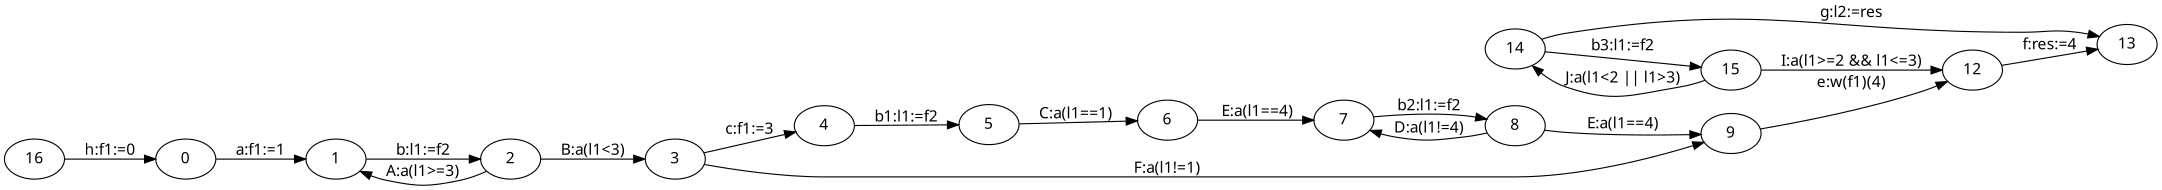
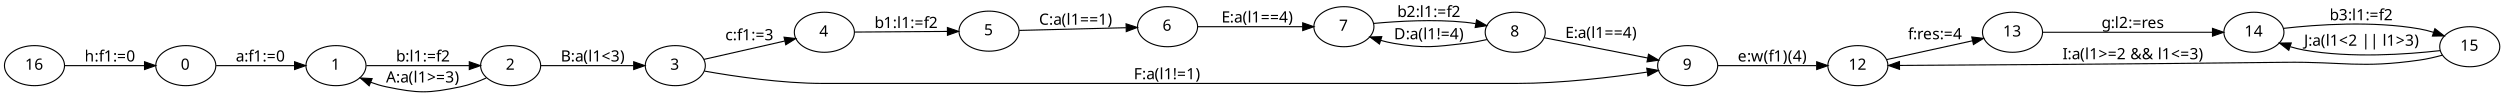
edge "14" -> "13": reversed
edge "0" -> "1": label "a:f1:=1" -> "a:f1:=0"
